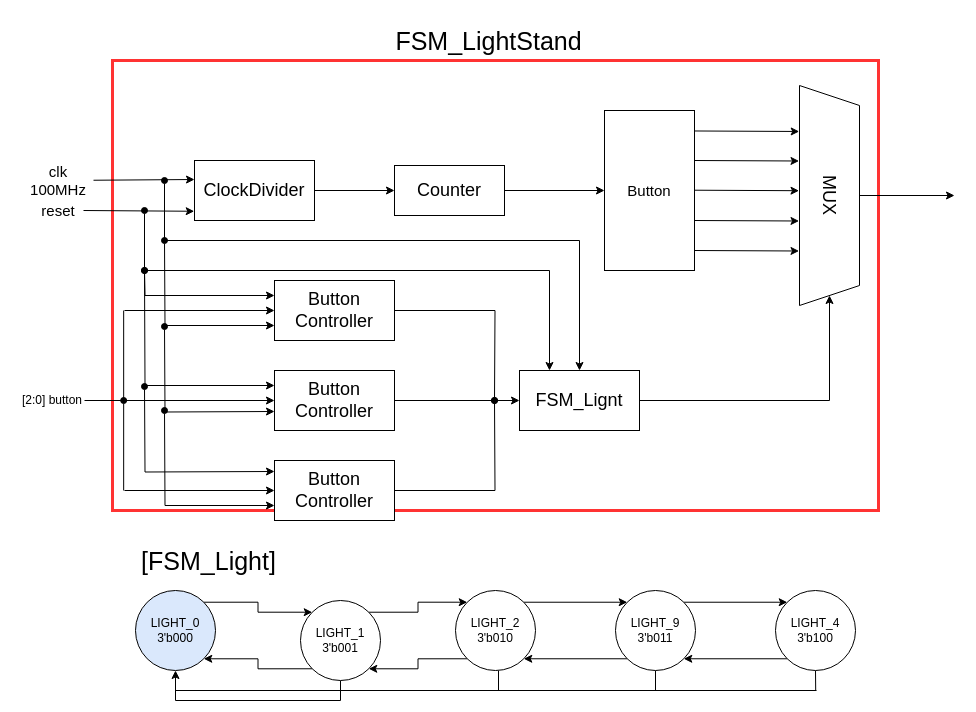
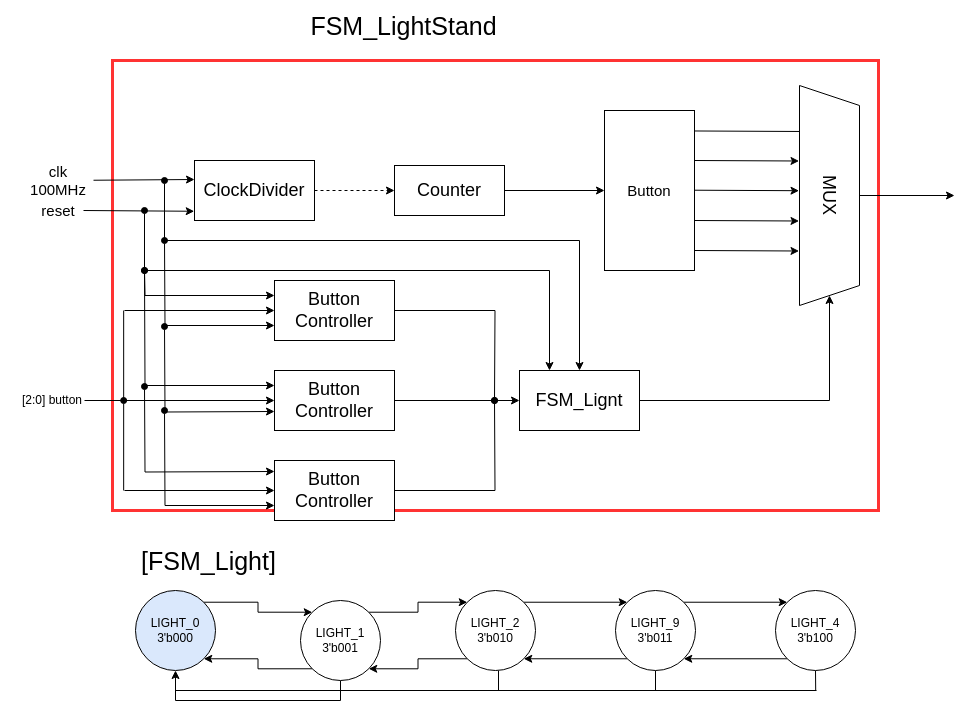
node "FSM_LightStand": moved (489, 41) -> (404, 26)
edge "Button" -> "MUX": arrowhead classic -> none
edge "ClockDivider" -> "Counter": style solid -> dashed
